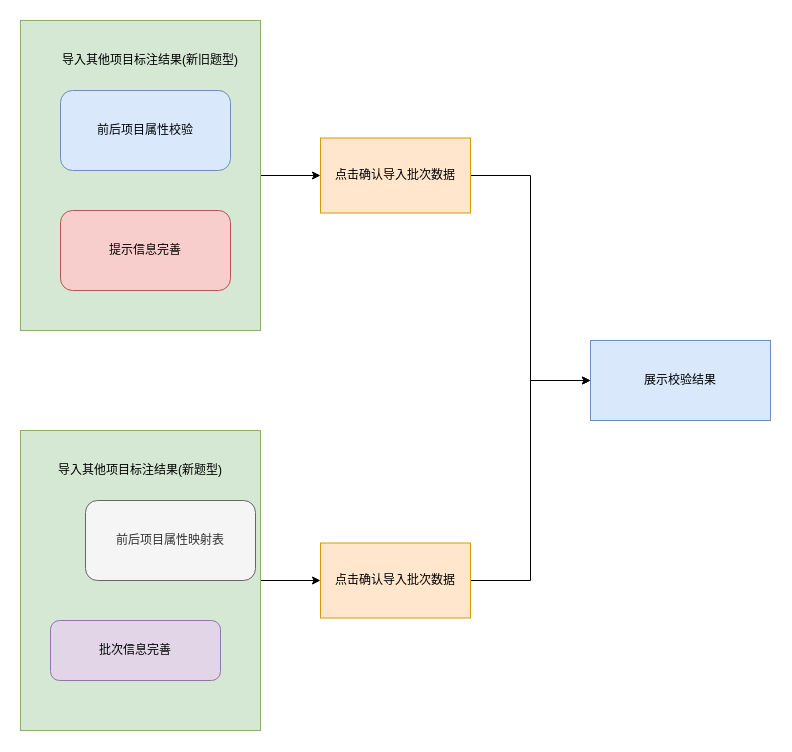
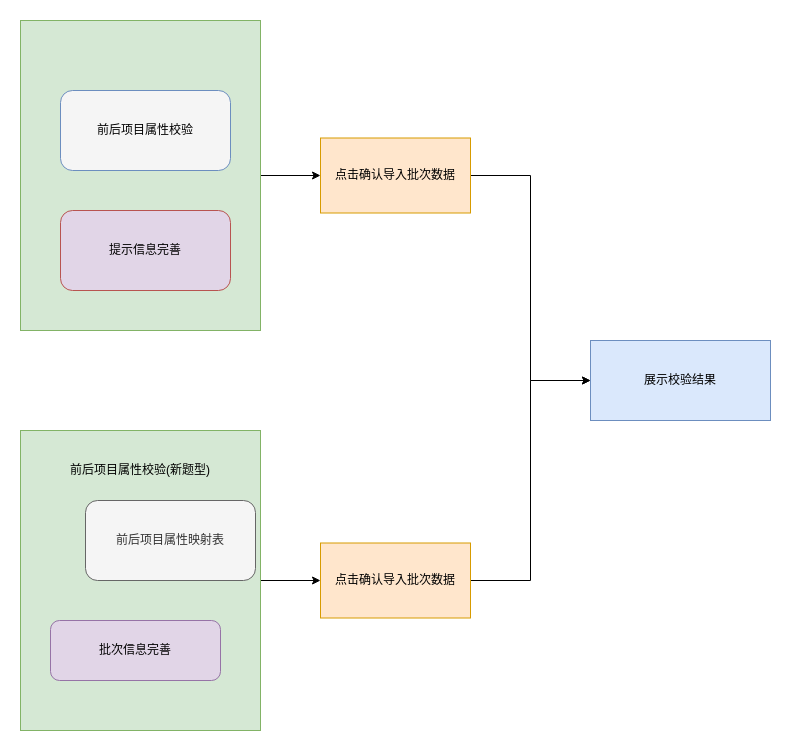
node "导入其他项目标注结果(新旧题型)": removed
node "前后项目属性校验": fillcolor #dae8fc -> #f5f5f5
node "提示信息完善": fillcolor #f8cecc -> #e1d5e7
node "导入其他项目标注结果(新题型)": label "导入其他项目标注结果(新题型)" -> "前后项目属性校验(新题型)"
